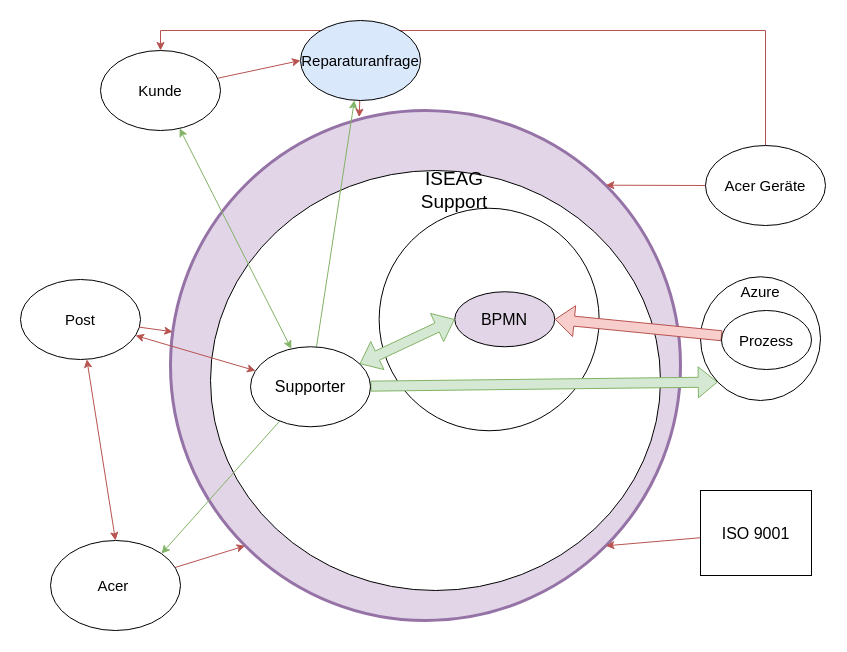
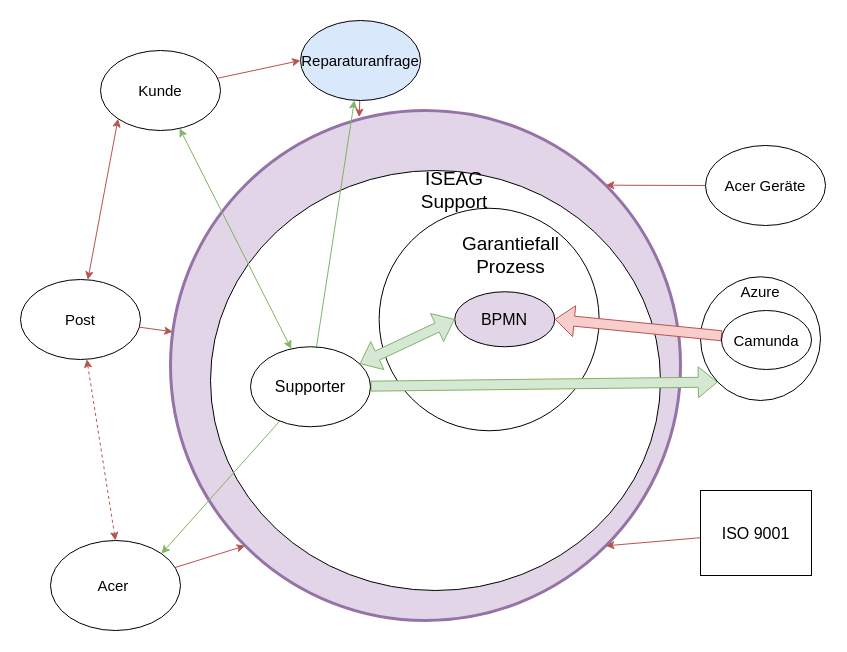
edge "Acer Geräte" -> "Kunde": removed
node "Garantiefall Prozess": added
node "Prozess": label "Prozess" -> "Camunda"
edge "Post" -- "Supporter": now "Post" -- "Kunde"
edge "Post" -- "Acer": style solid -> dashed
